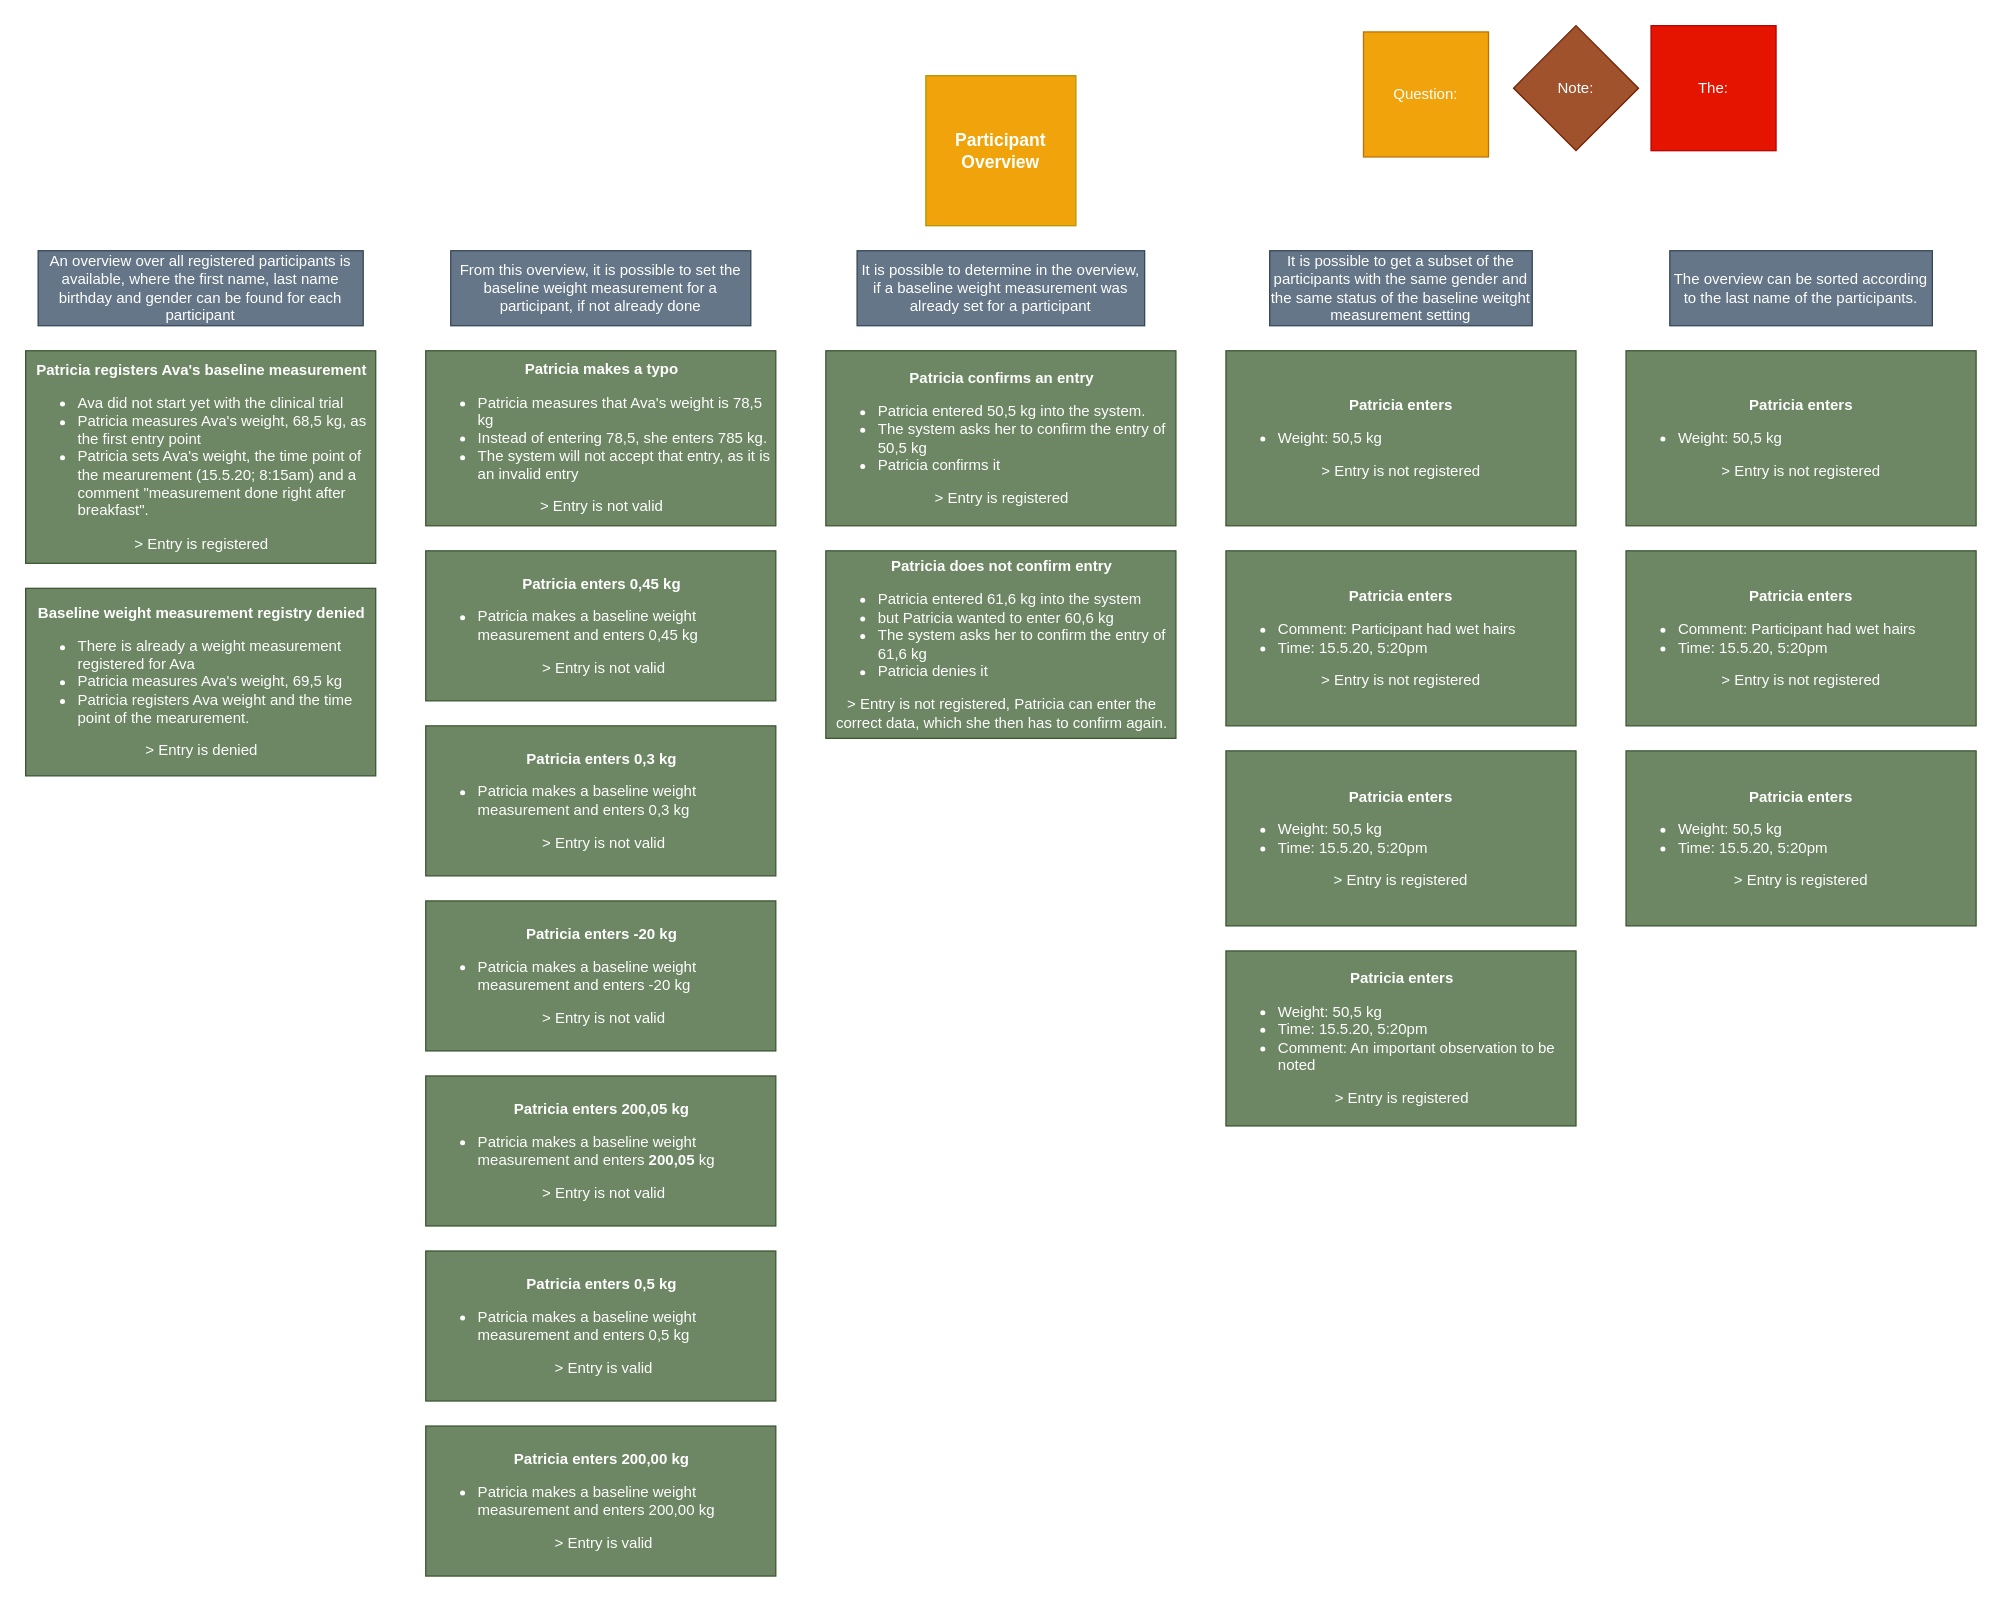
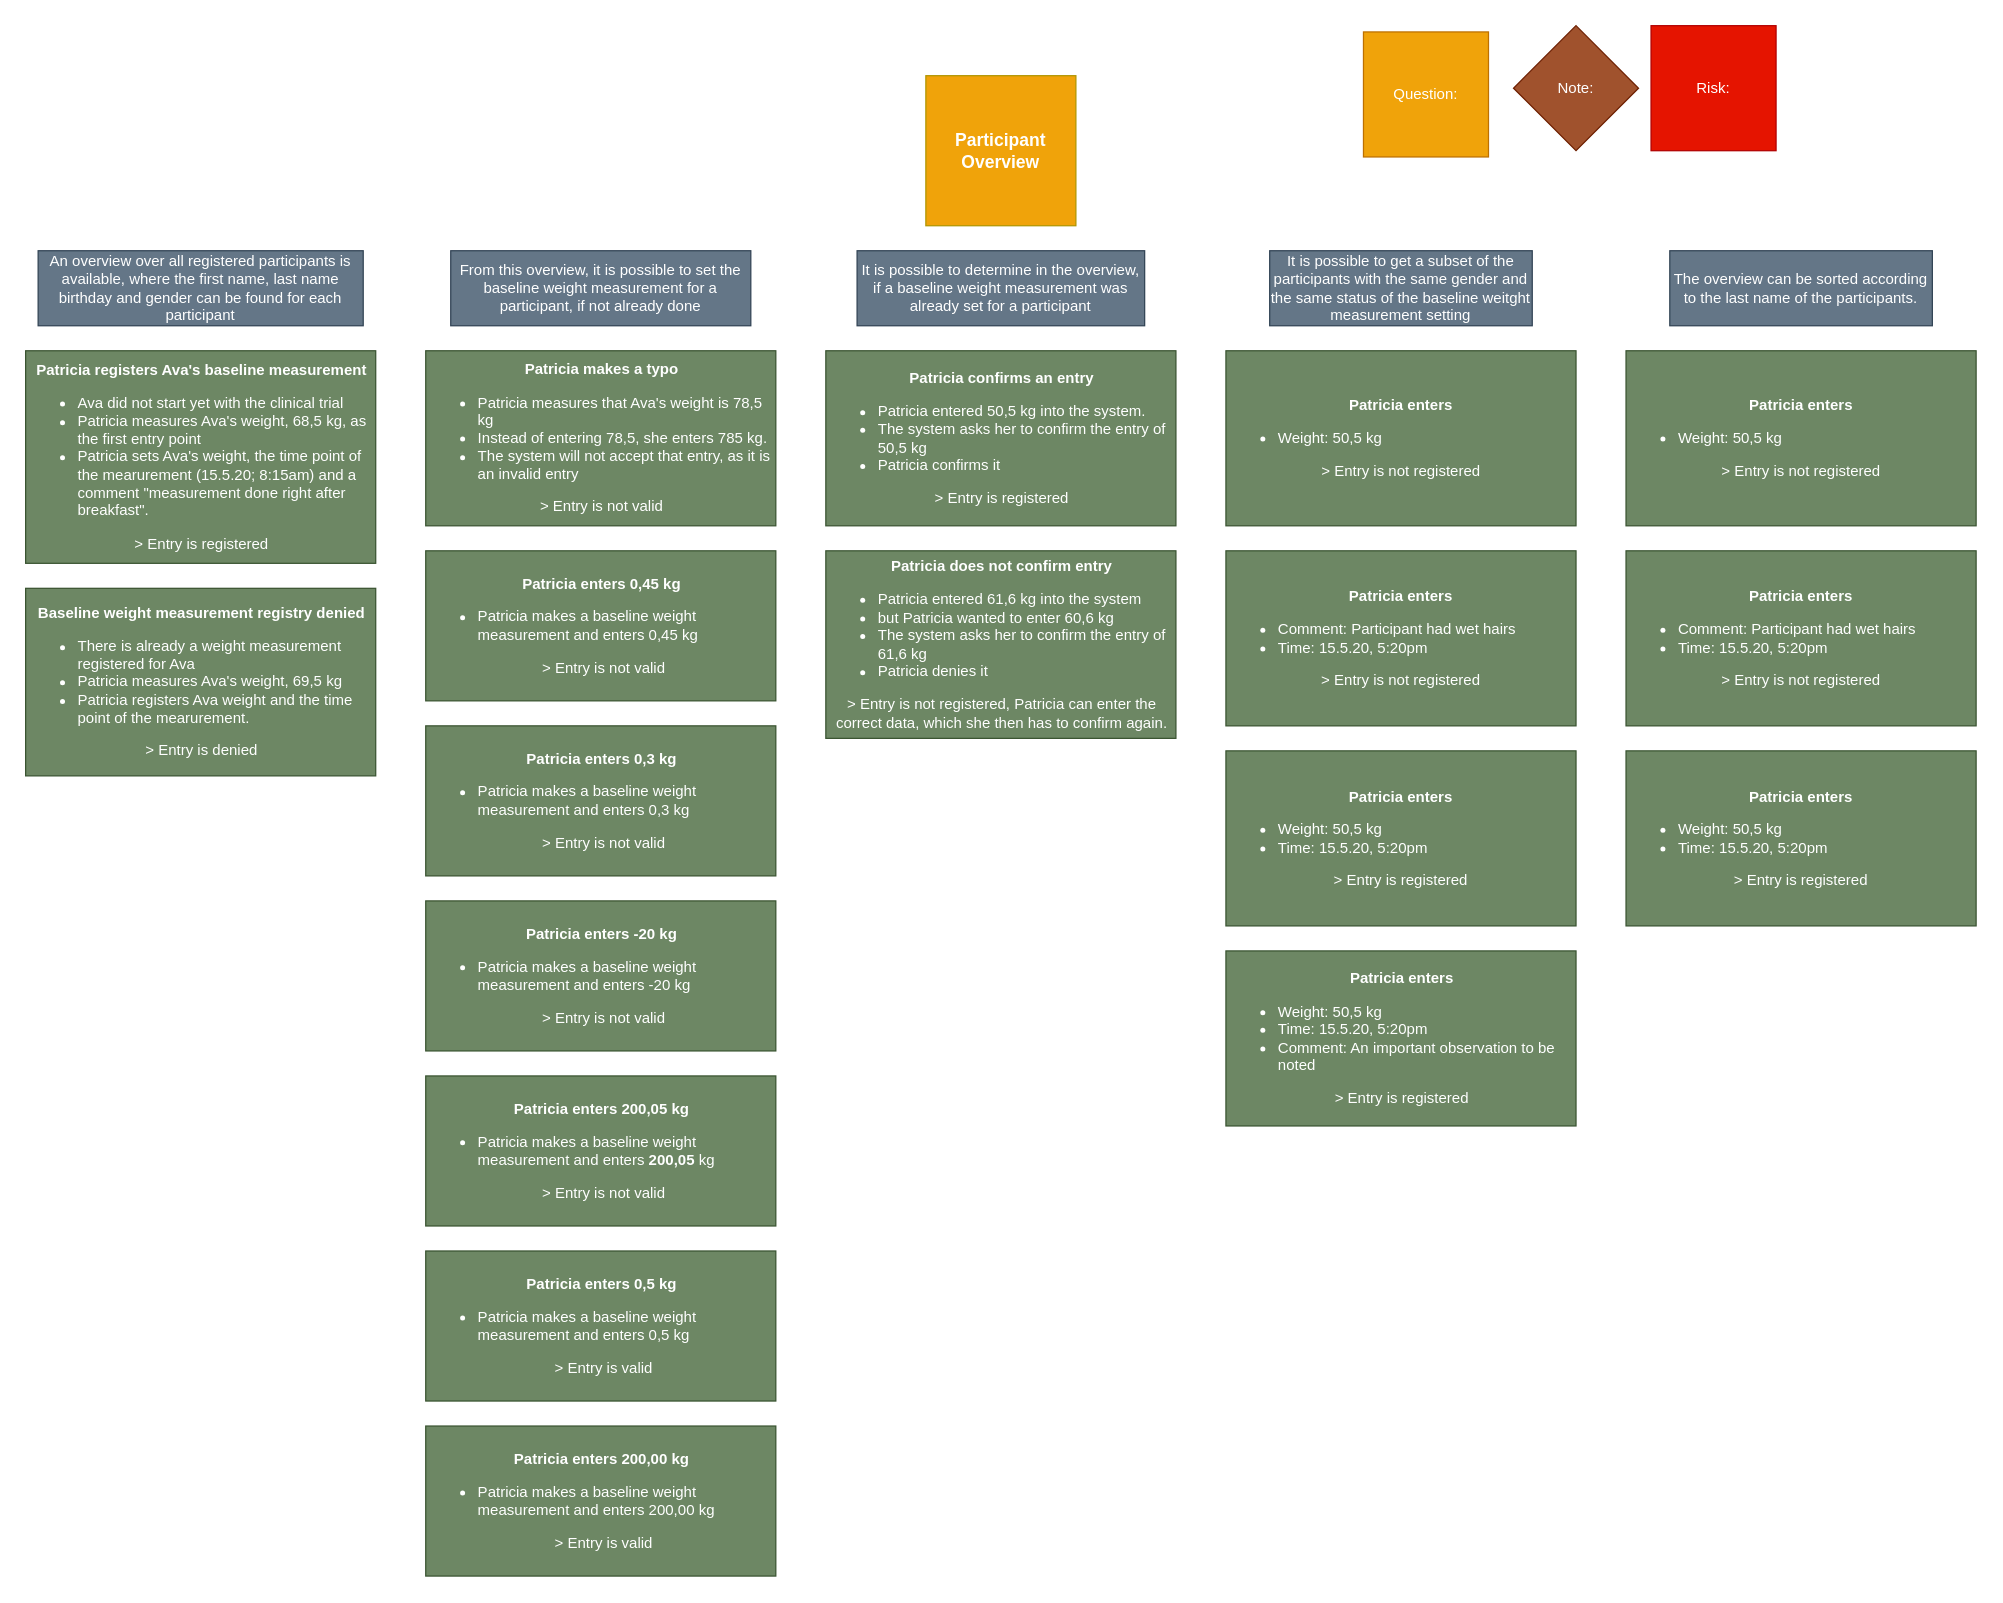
node "The:": label "The:" -> "Risk:"
